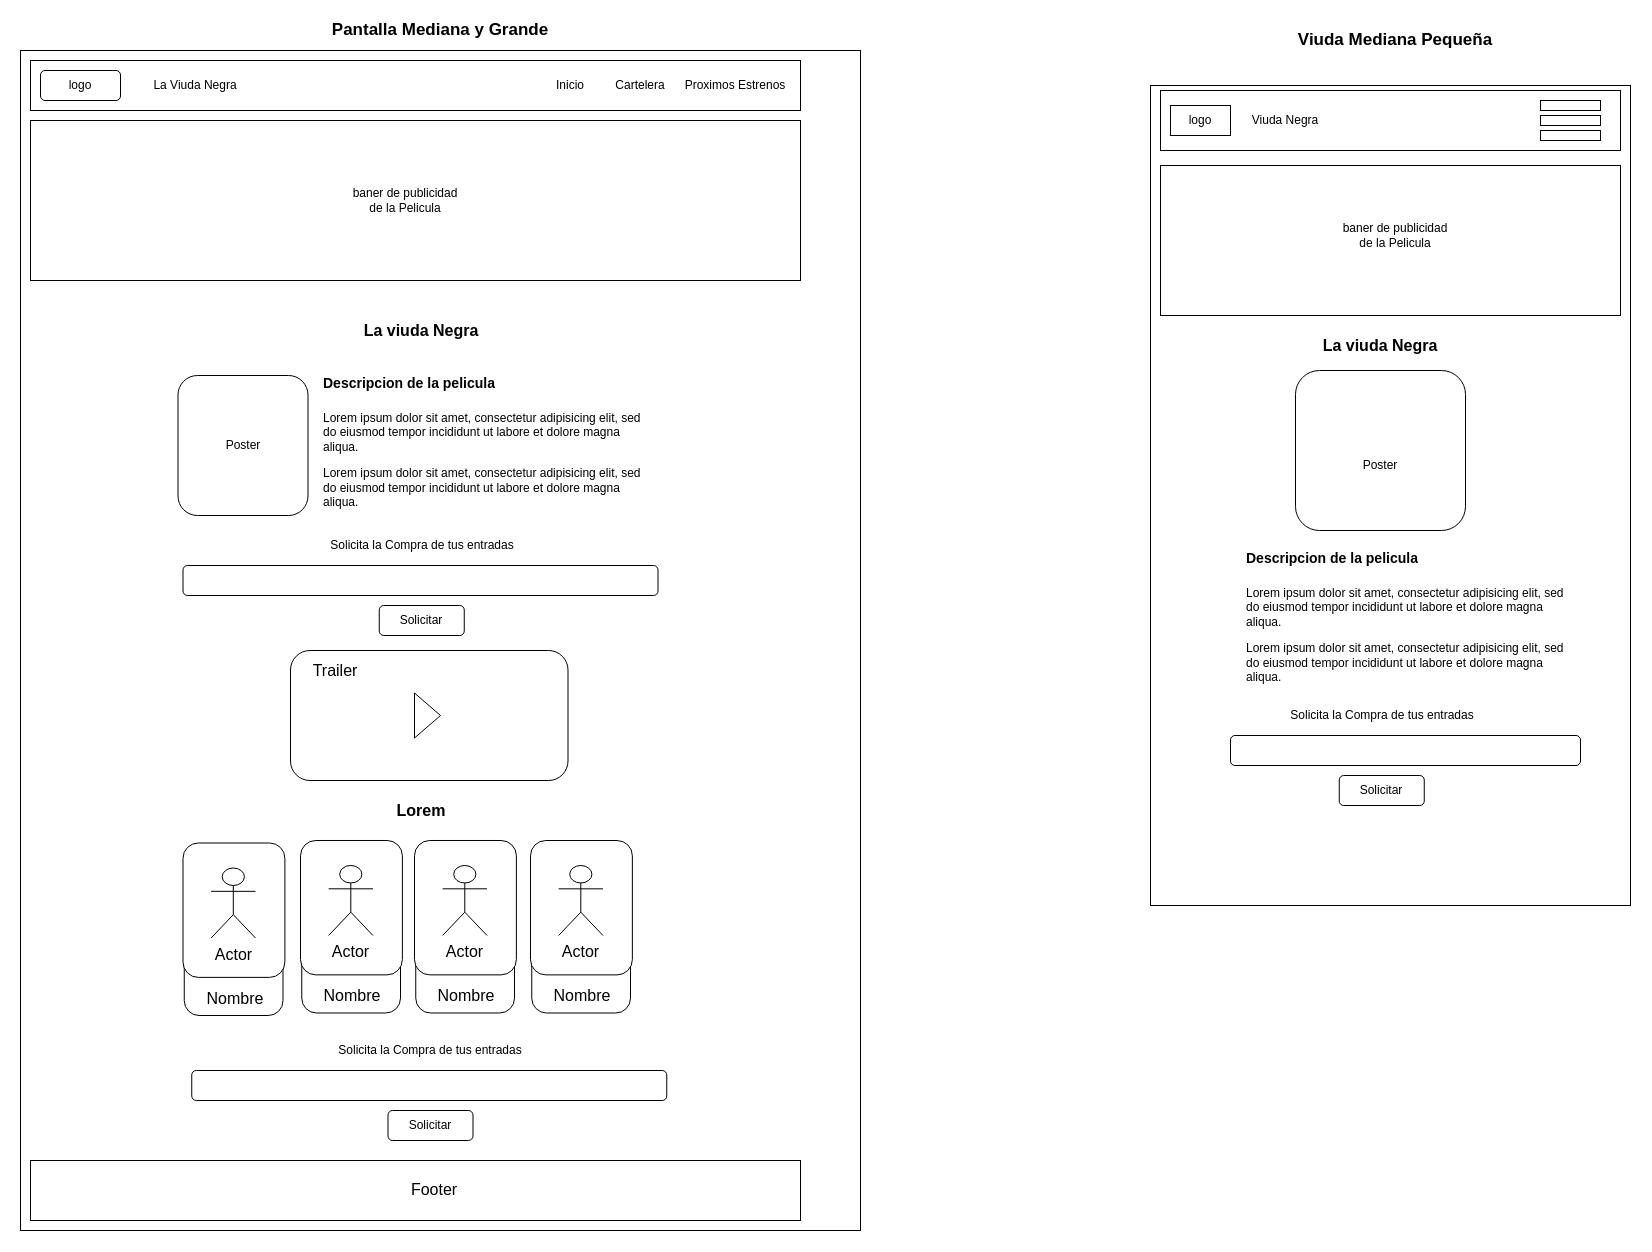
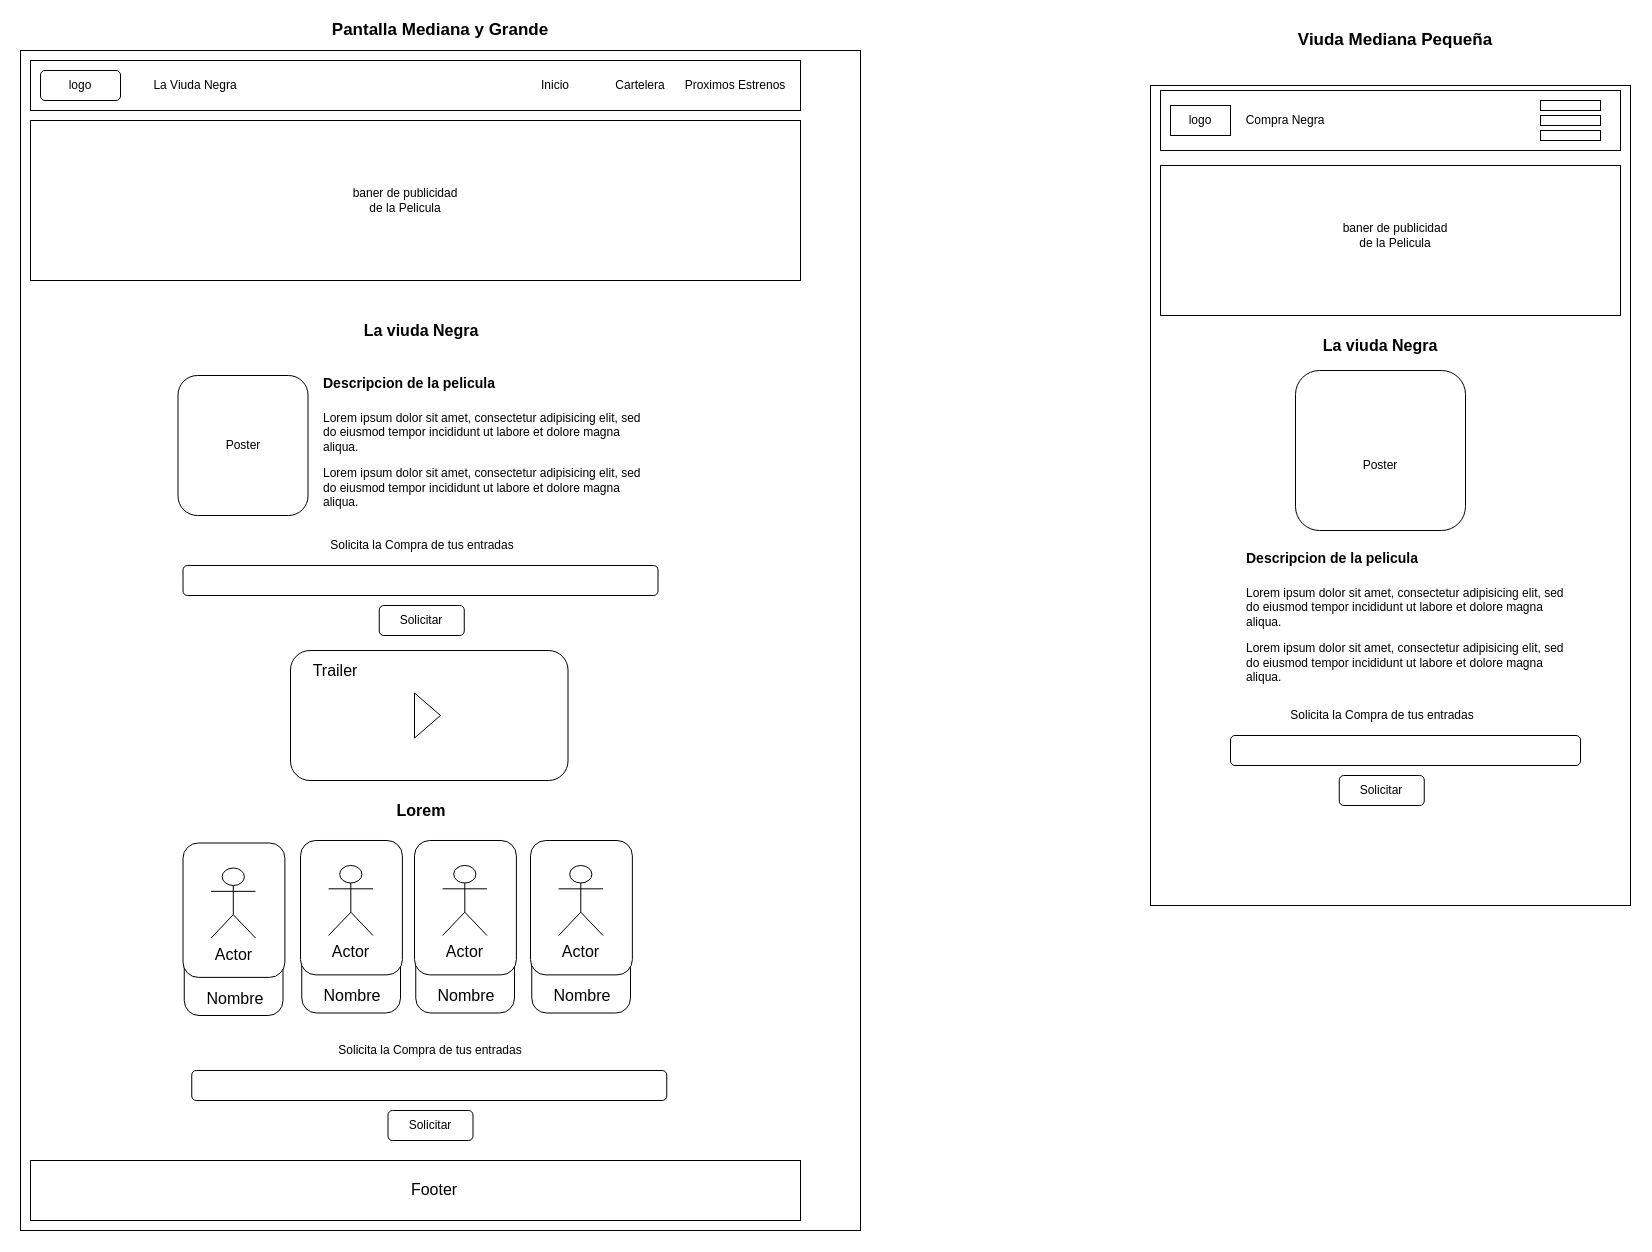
node "Inicio": moved (571, 86) -> (556, 86)
node "Viuda Negra": label "Viuda Negra" -> "Compra Negra"
